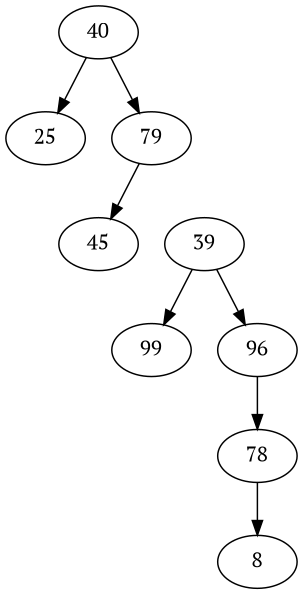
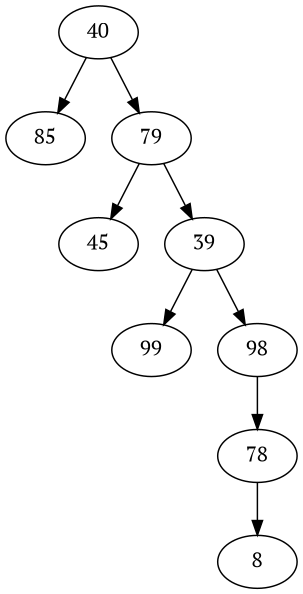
node "25": label "25" -> "85"
edge "79" -> "39": added
node "96": label "96" -> "98"
